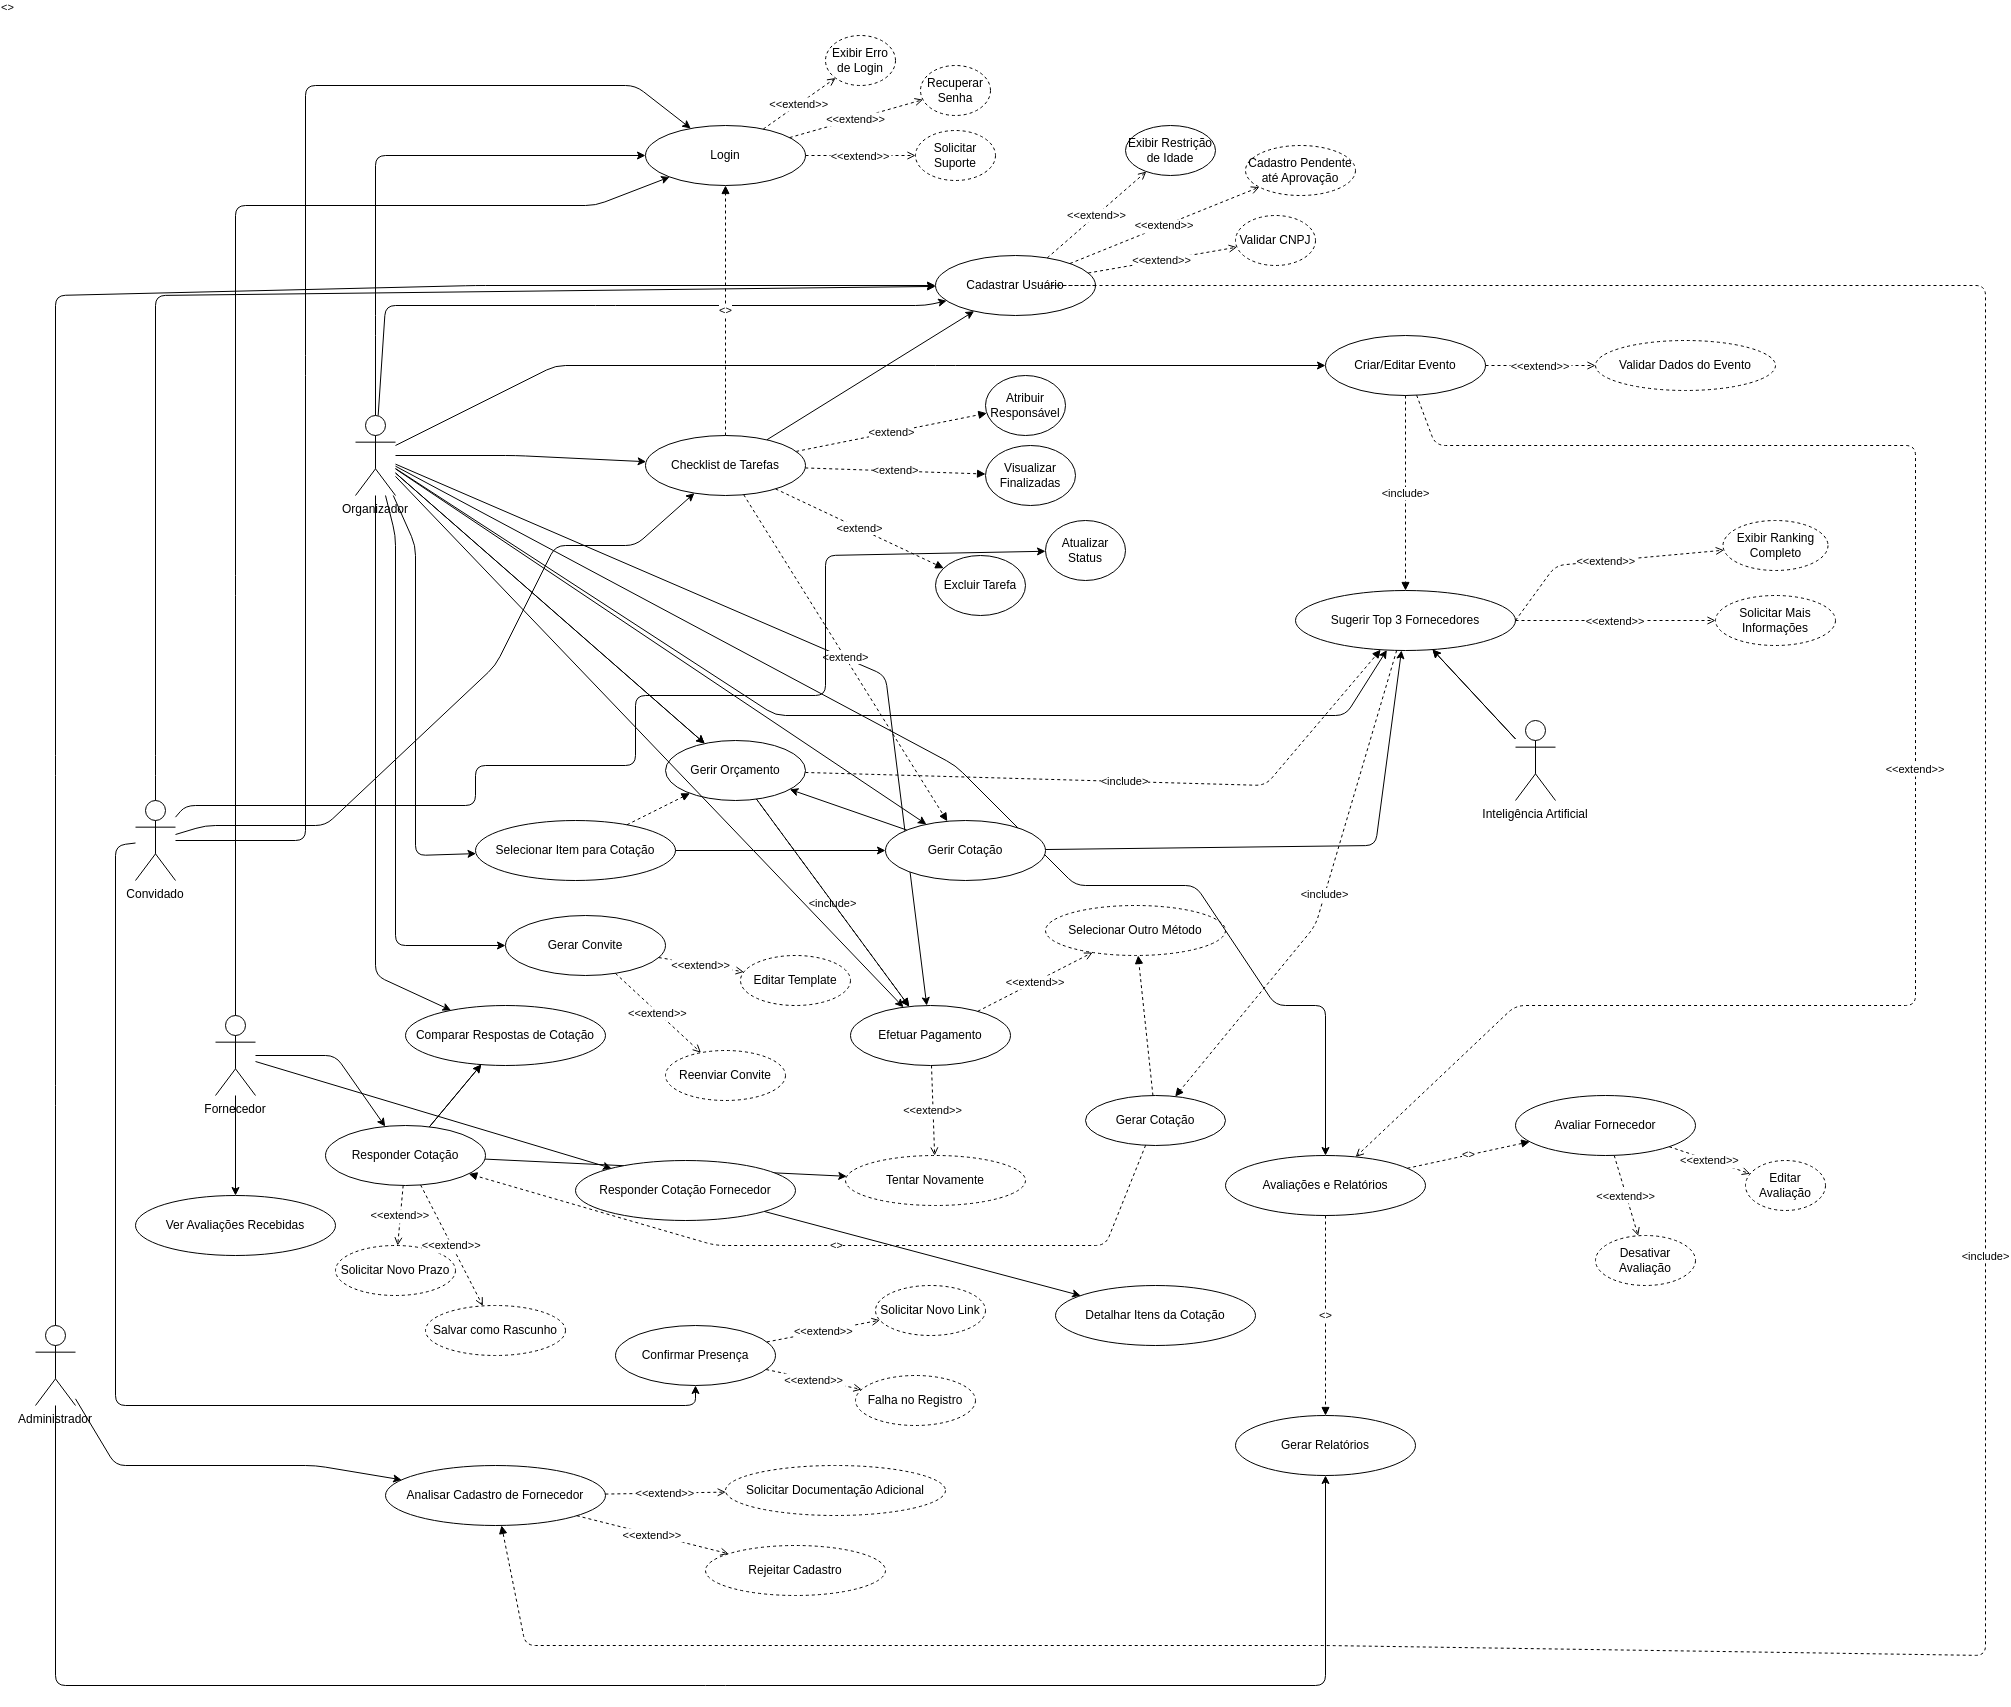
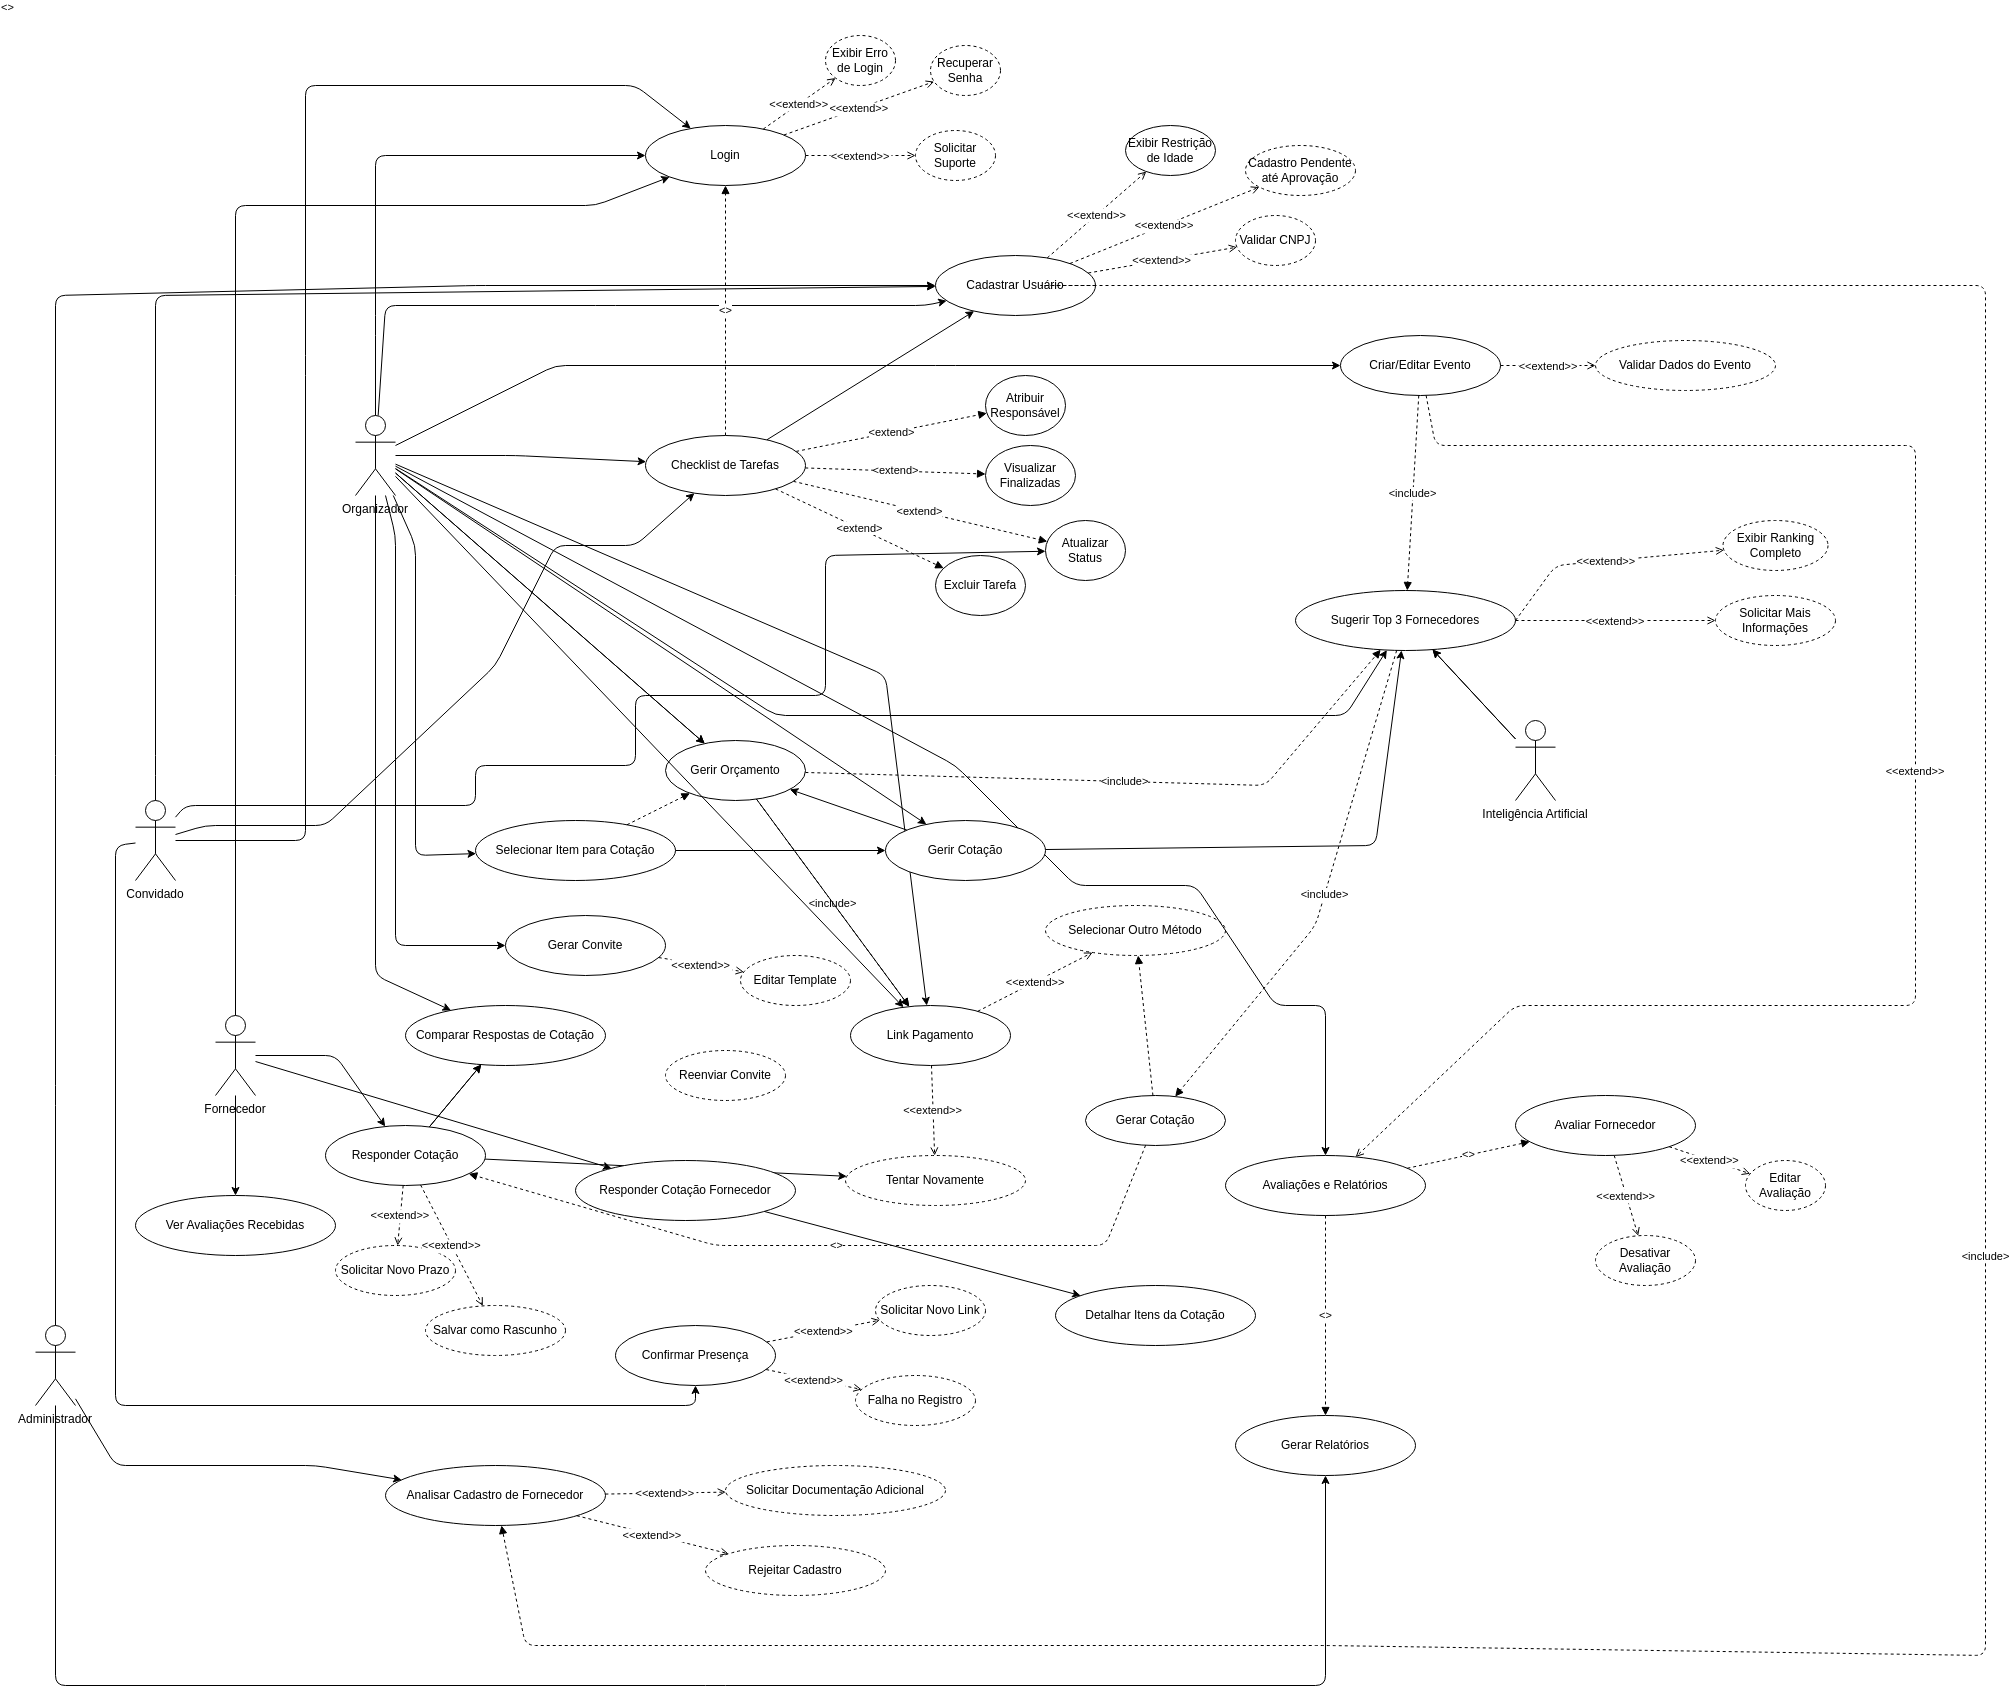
node "Recuperar Senha": moved (956, 91) -> (966, 71)
node "Criar/Editar Evento": moved (1406, 366) -> (1421, 366)
edge "Checklist de Tarefas" -> "Gerir Cotação": now "Checklist de Tarefas" -> "Atualizar Status"
edge "Gerar Convite" -> "Reenviar Convite": removed, label "<<extend>>"
node "Efetuar Pagamento": label "Efetuar Pagamento" -> "Link Pagamento"
